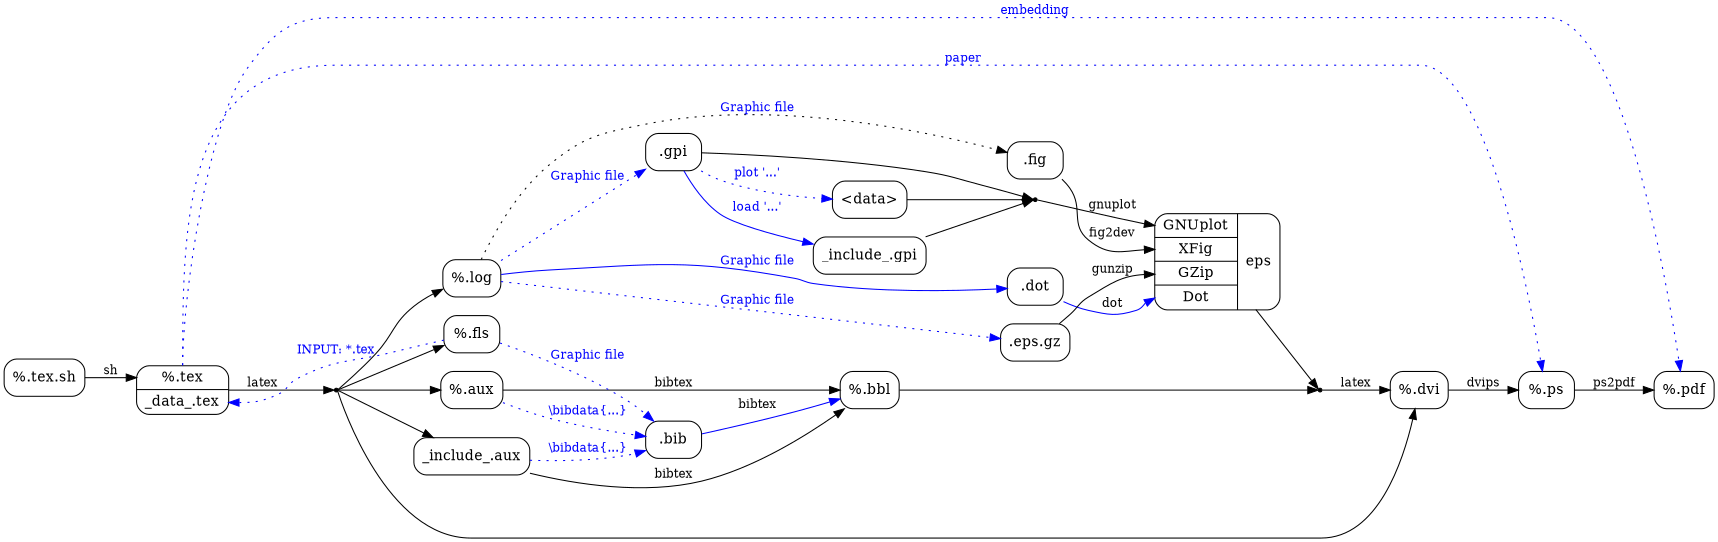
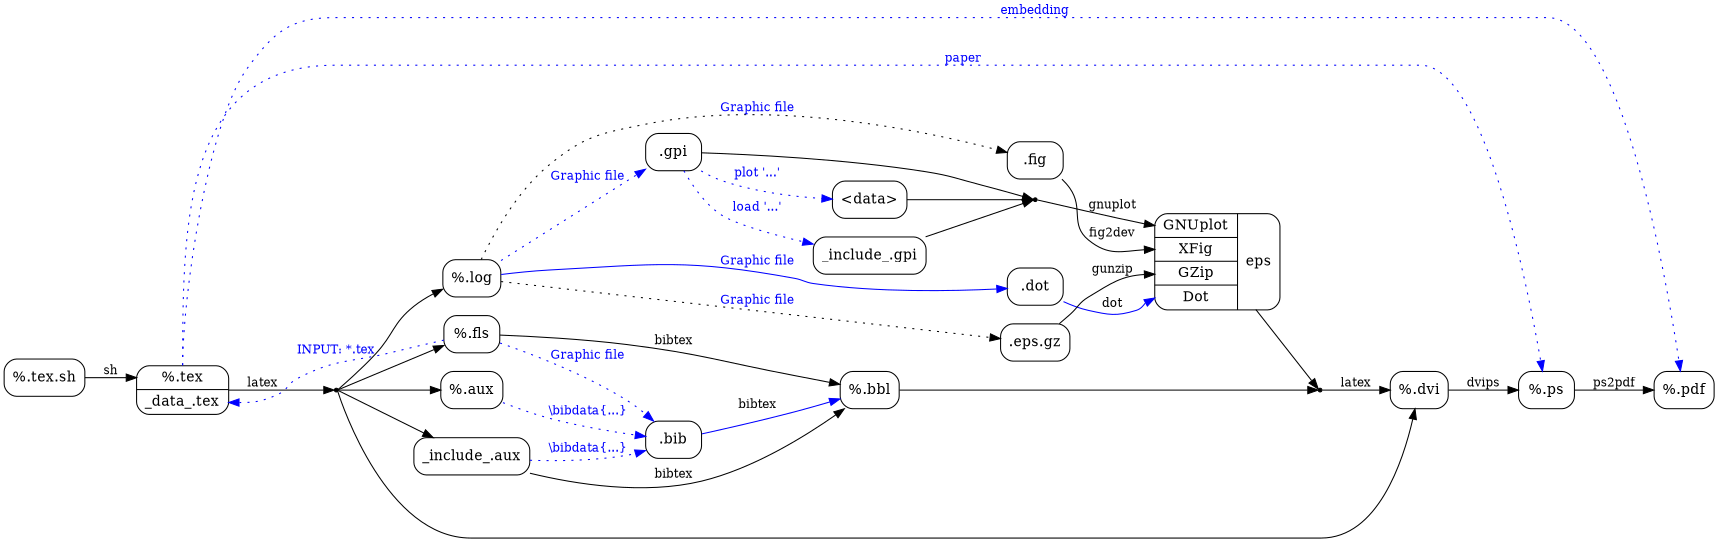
edge ".gpi" -> "_include_.gpi": style solid -> dotted
edge "%.log" -> ".eps.gz": color blue -> black
edge "%.aux" -> "%.bbl": now "%.fls" -> "%.bbl"
